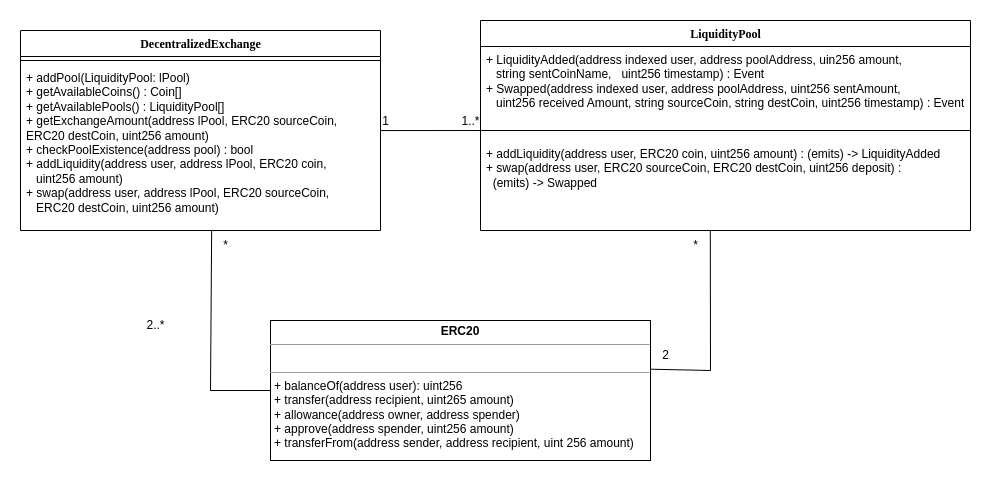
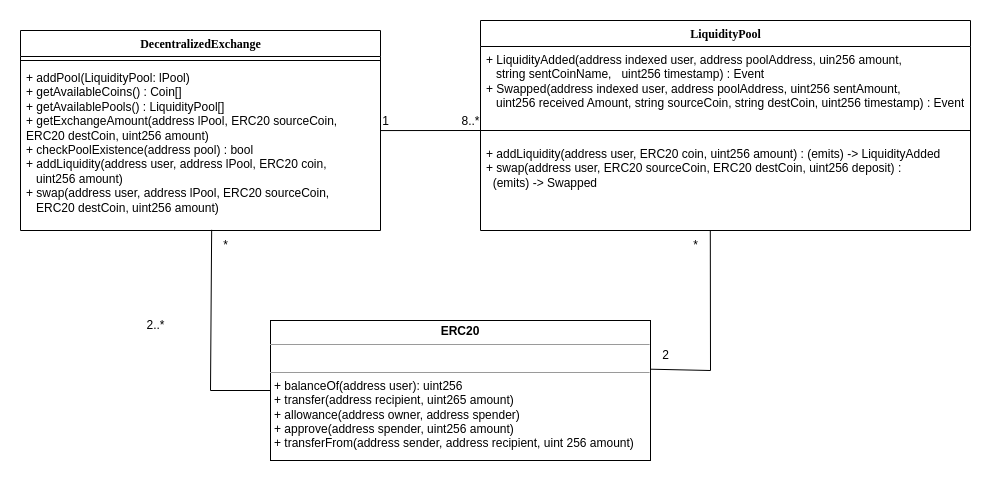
node "1..*": label "1..*" -> "8..*"
